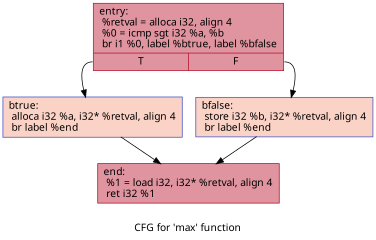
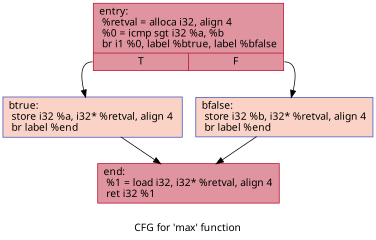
node "btrue:": text "alloca i32 %a, i32* %retval, align 4" -> "store i32 %a, i32* %retval, align 4"
